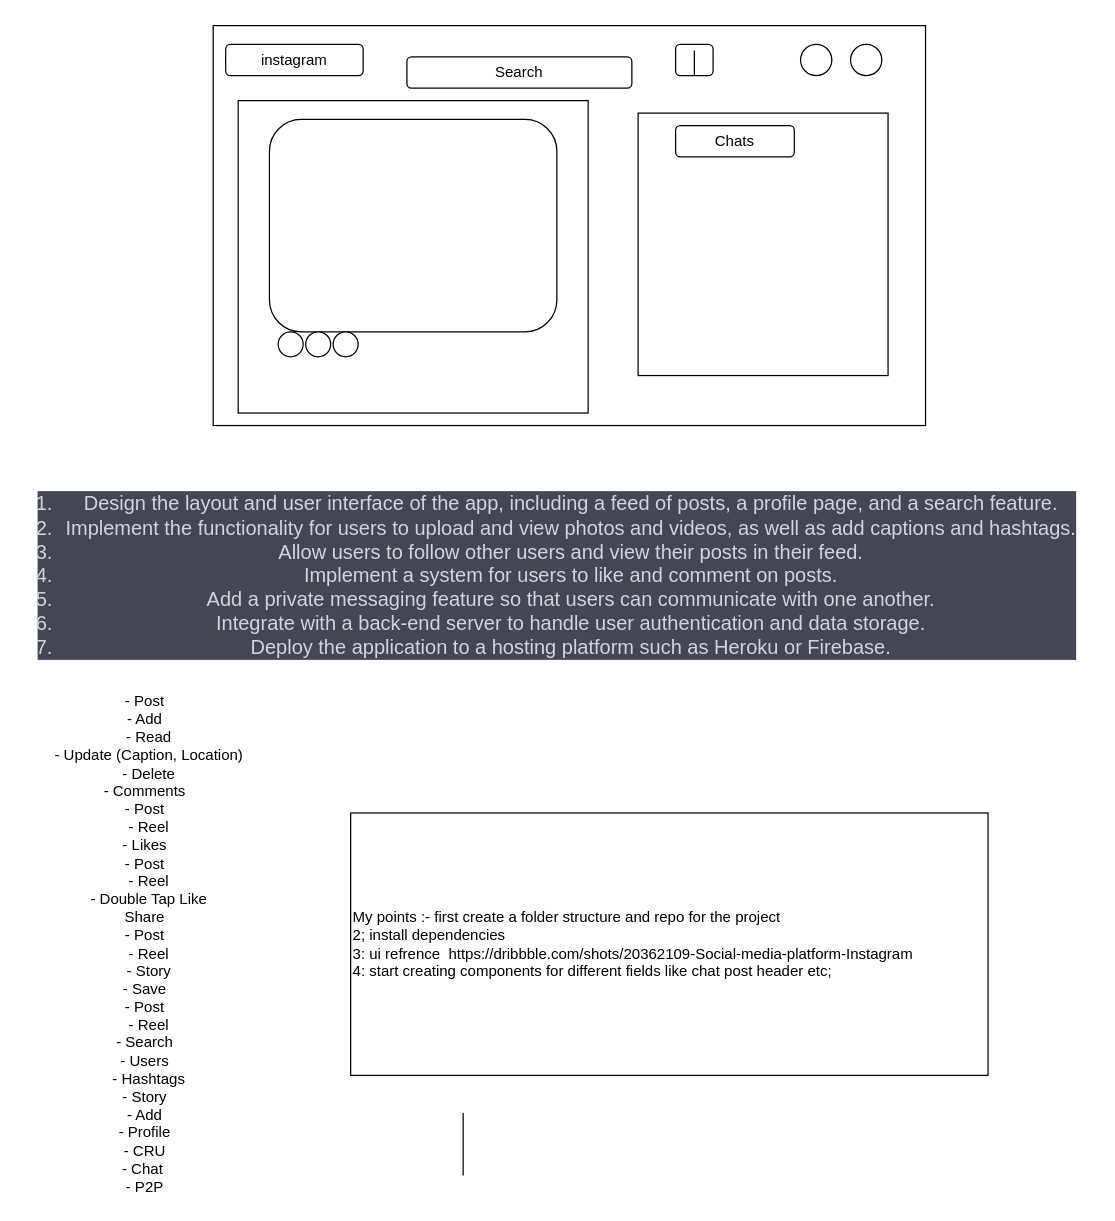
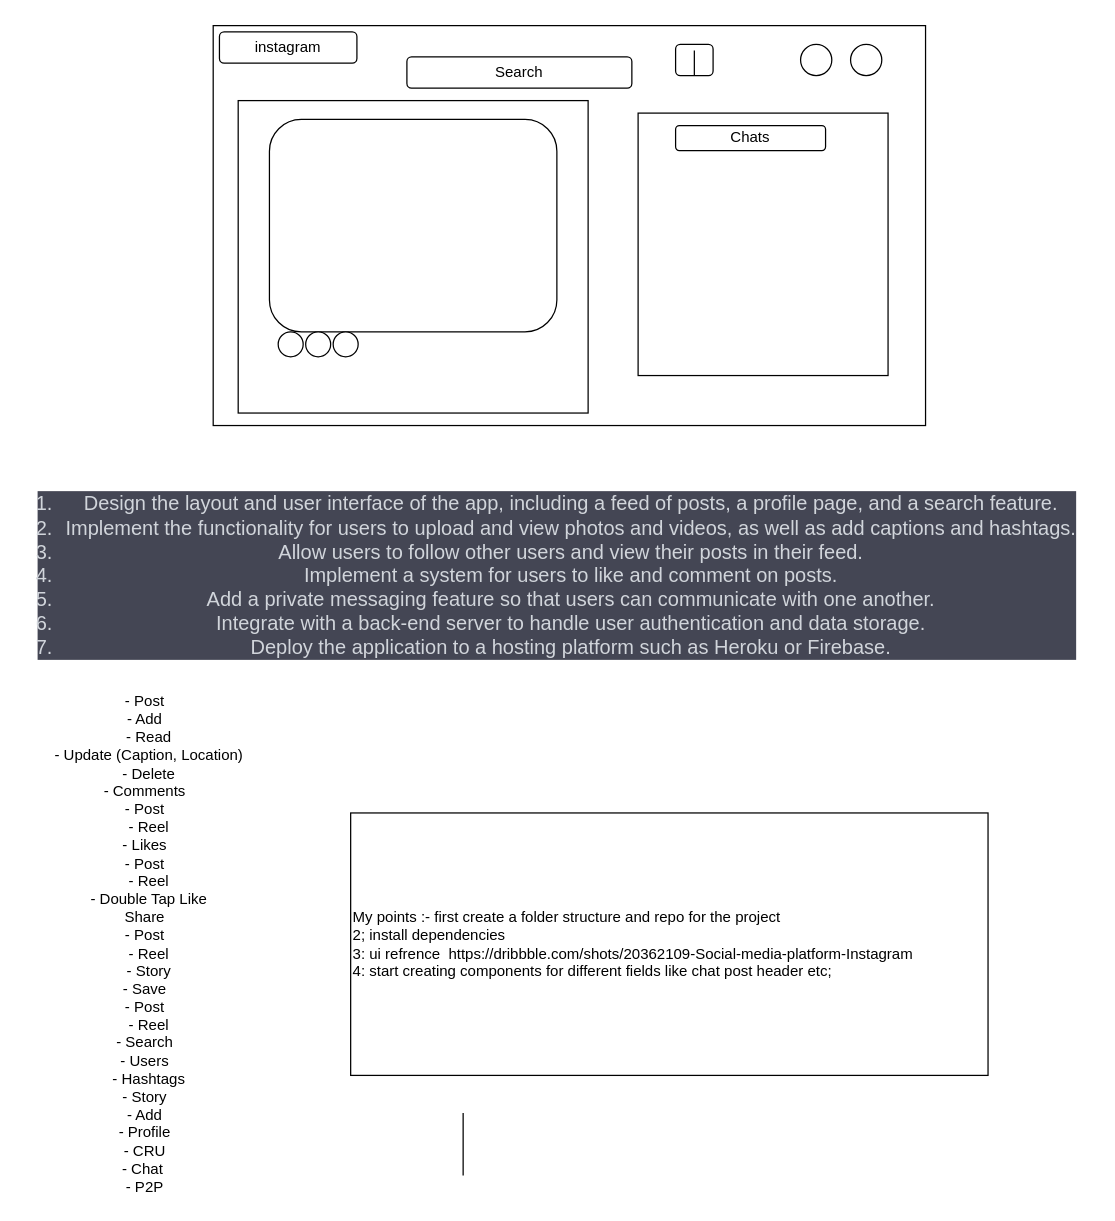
node "instagram": moved (294, 60) -> (288, 48)
node "Chats": size 119x31 -> 150x25
